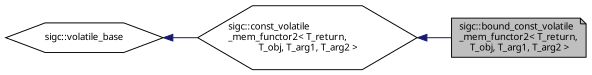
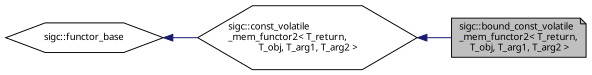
node "sigc::volatile_base": label "sigc::volatile_base" -> "sigc::functor_base"
